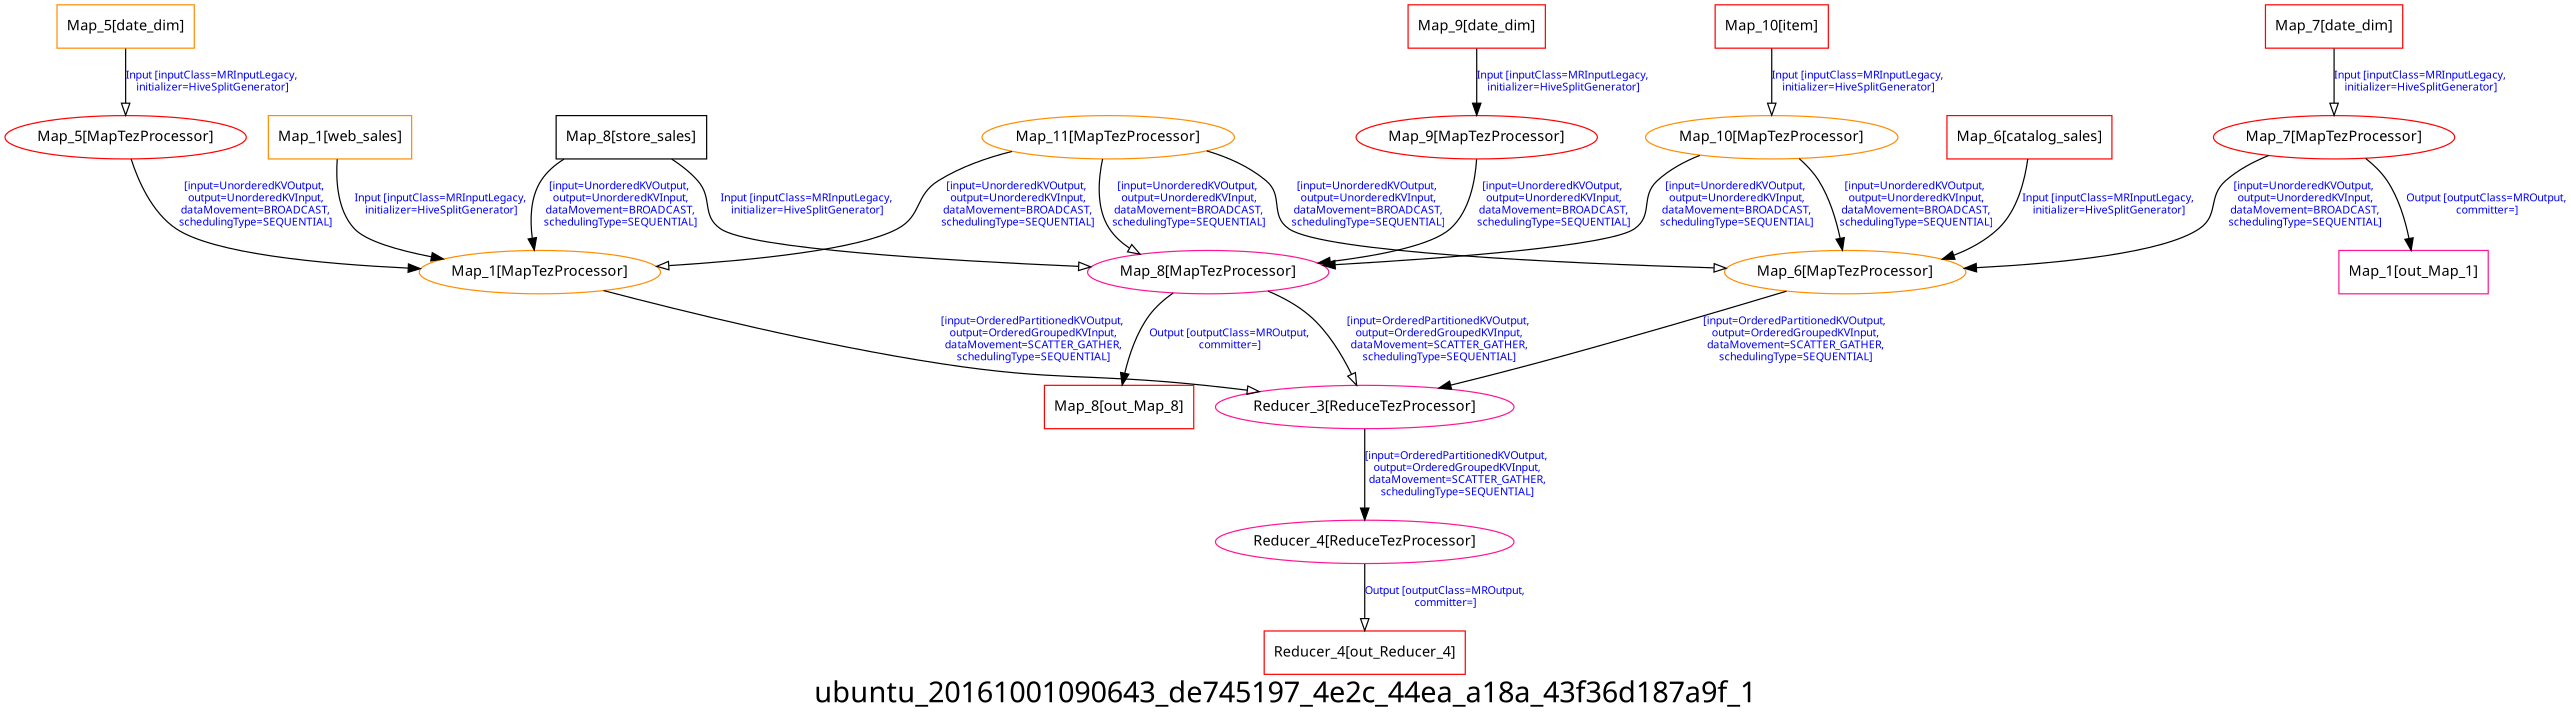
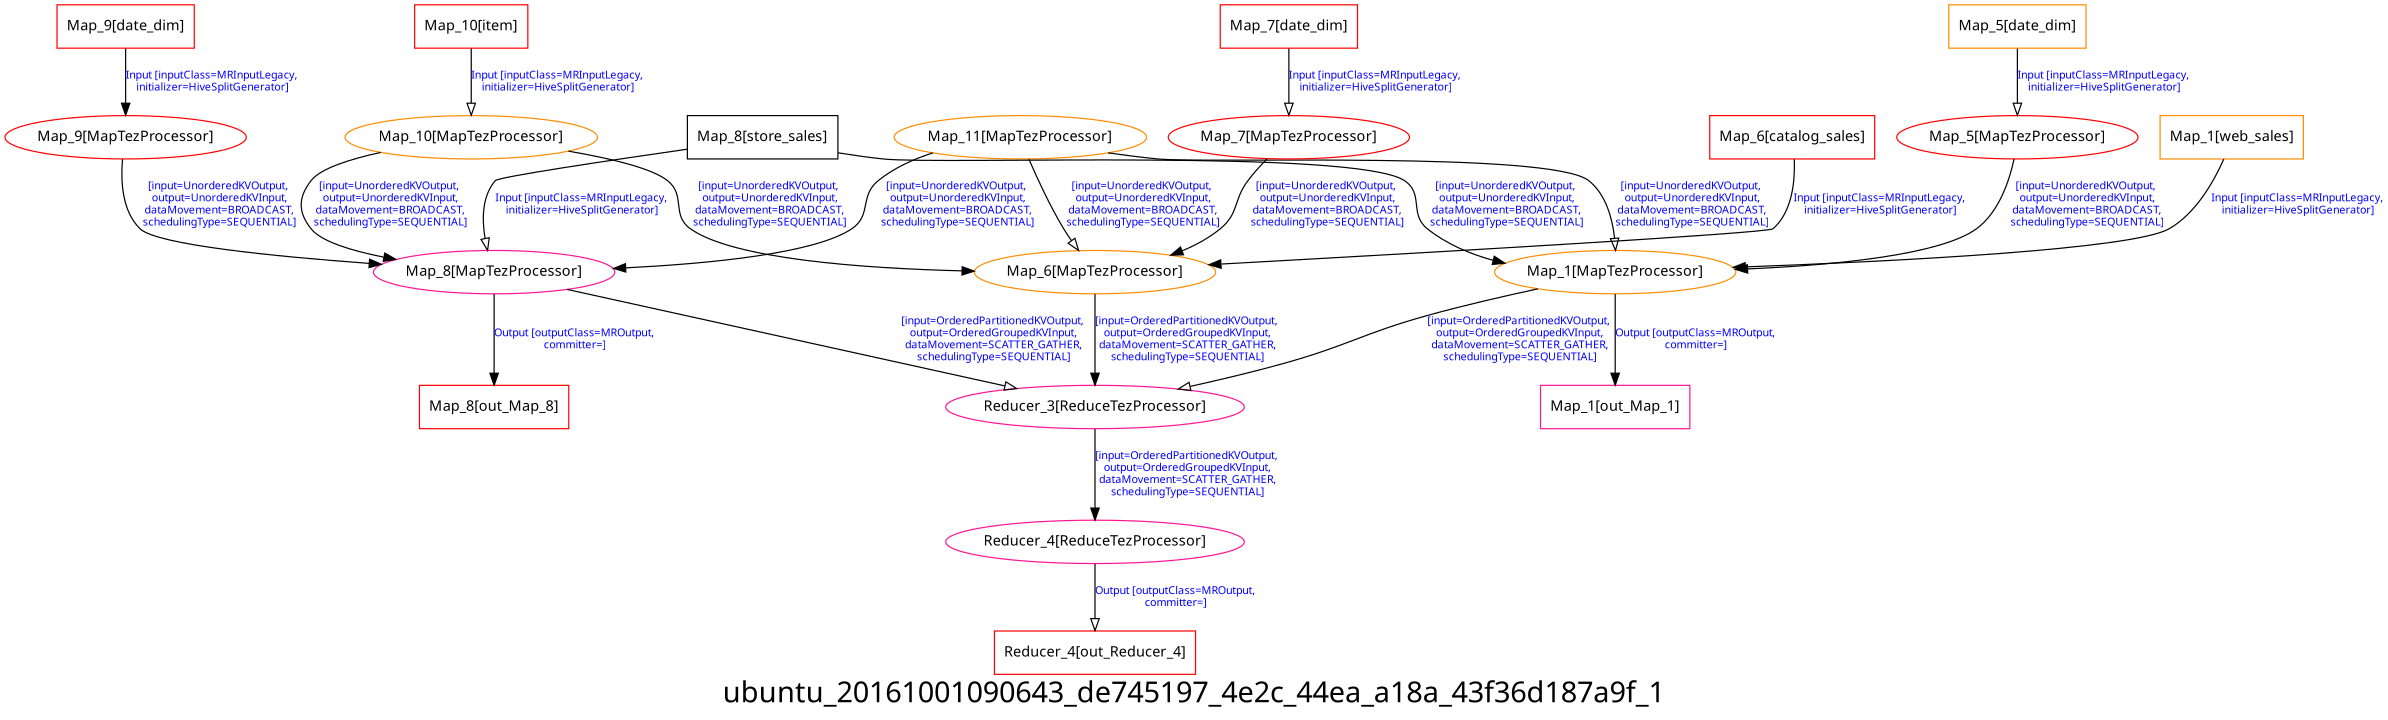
edge "Map_7[MapTezProcessor]" -> "Map_1[out_Map_1]": now "Map_1[MapTezProcessor]" -> "Map_1[out_Map_1]"
edge "Map_11[MapTezProcessor]" -> "Map_8[MapTezProcessor]": arrowhead onormal -> normal
